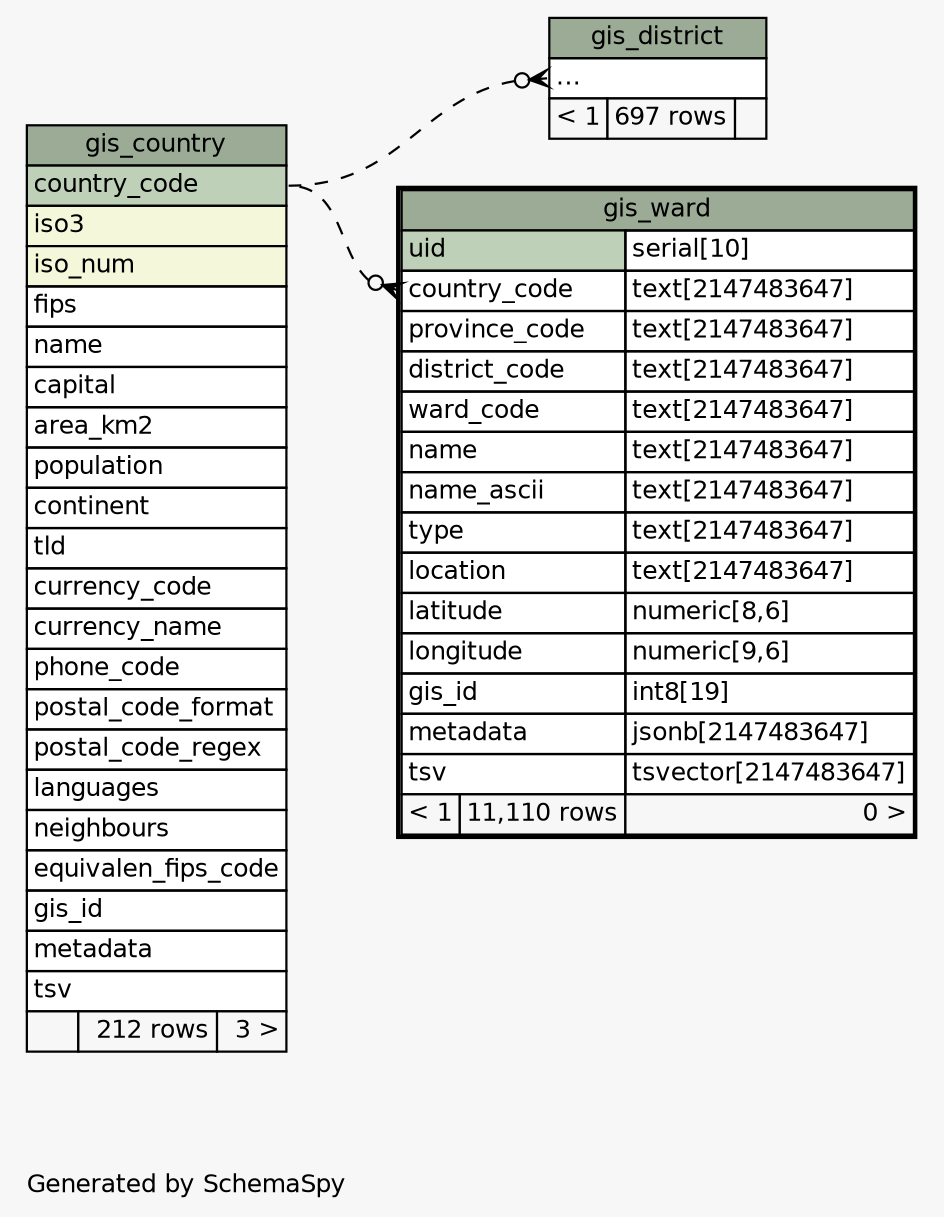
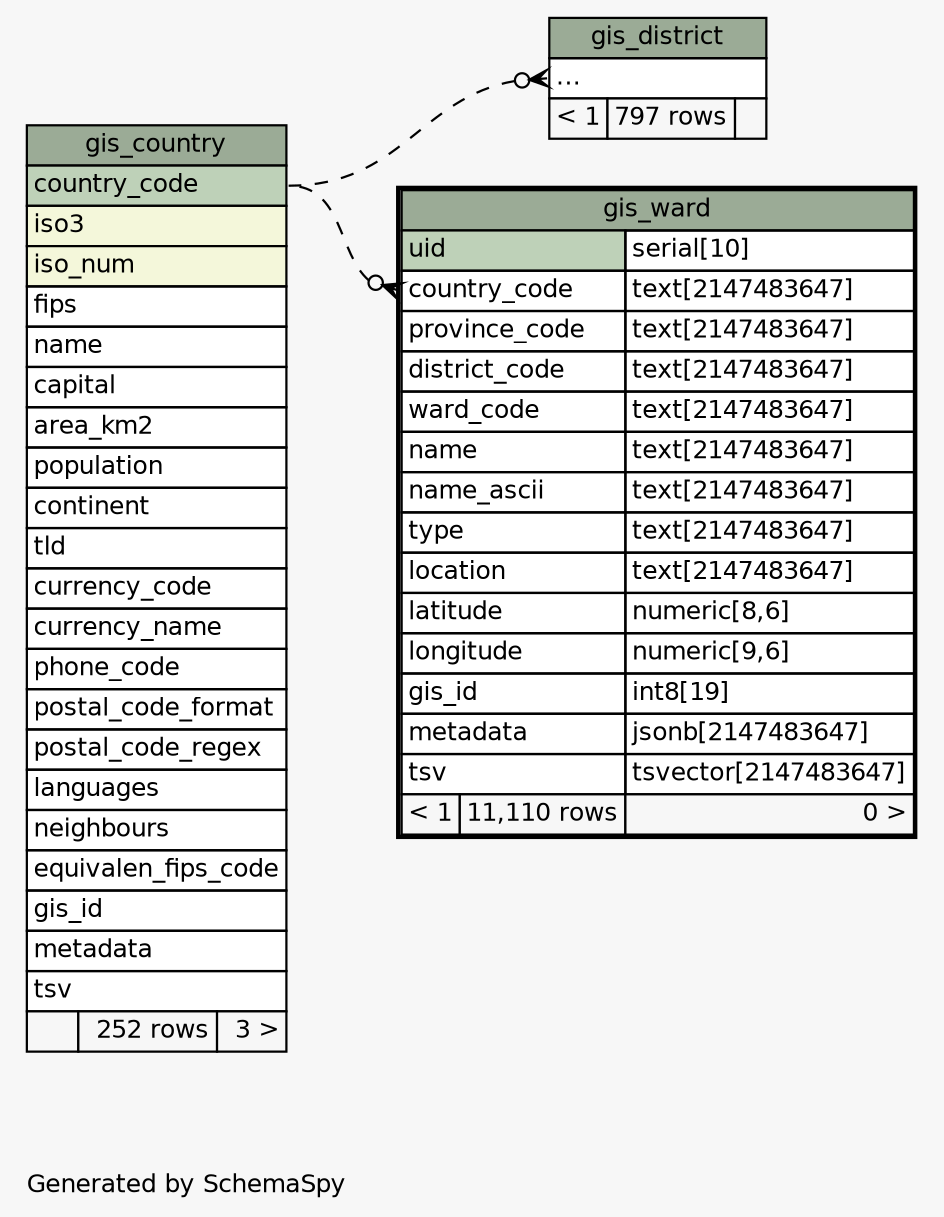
node "gis_district": text "697 rows" -> "797 rows"
node "gis_country": text "212 rows" -> "252 rows"
